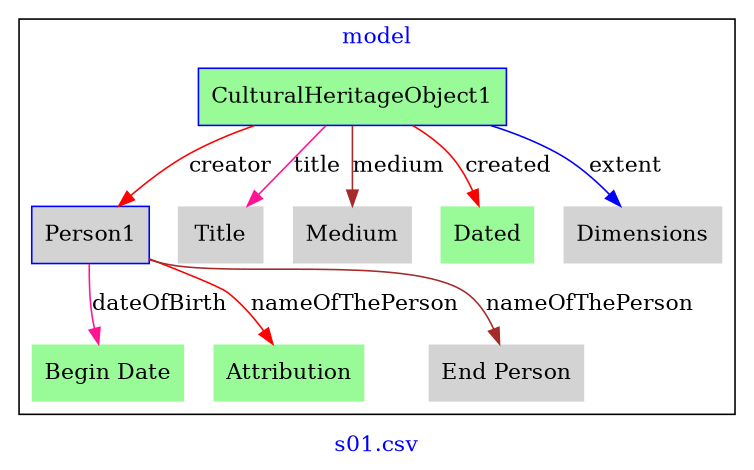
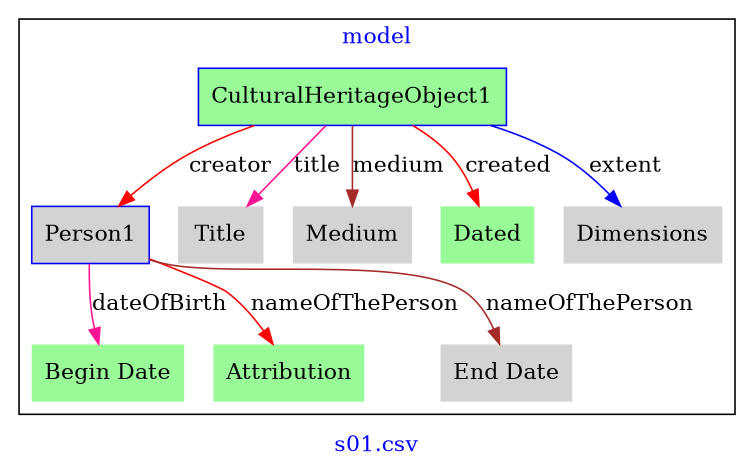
node "End Person": label "End Person" -> "End Date"
